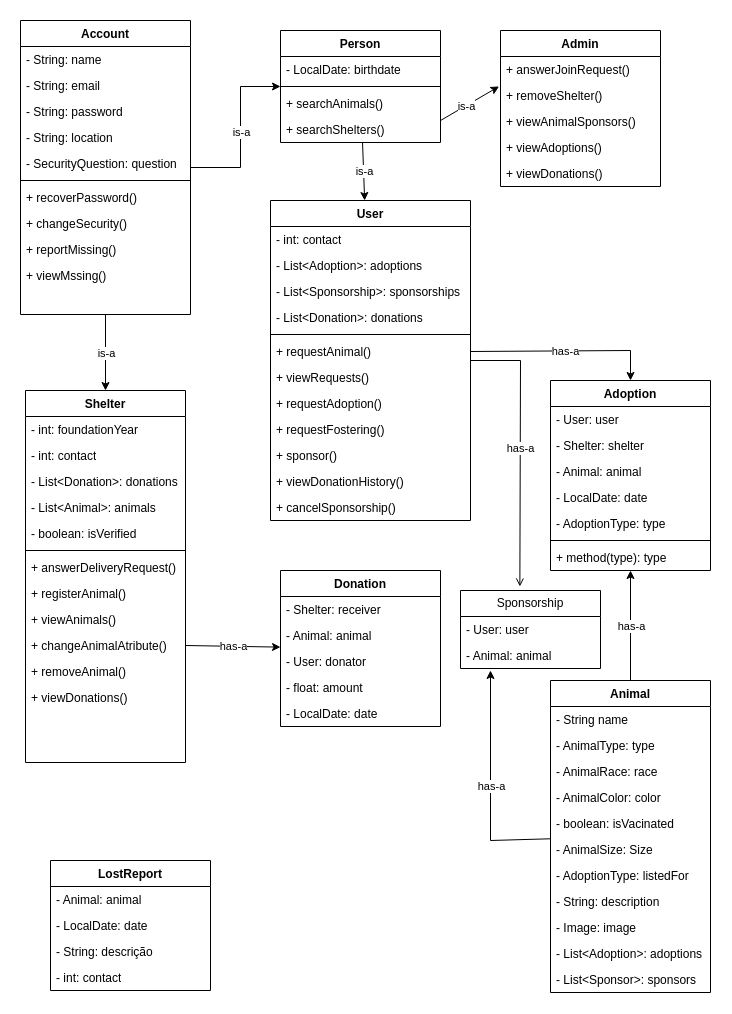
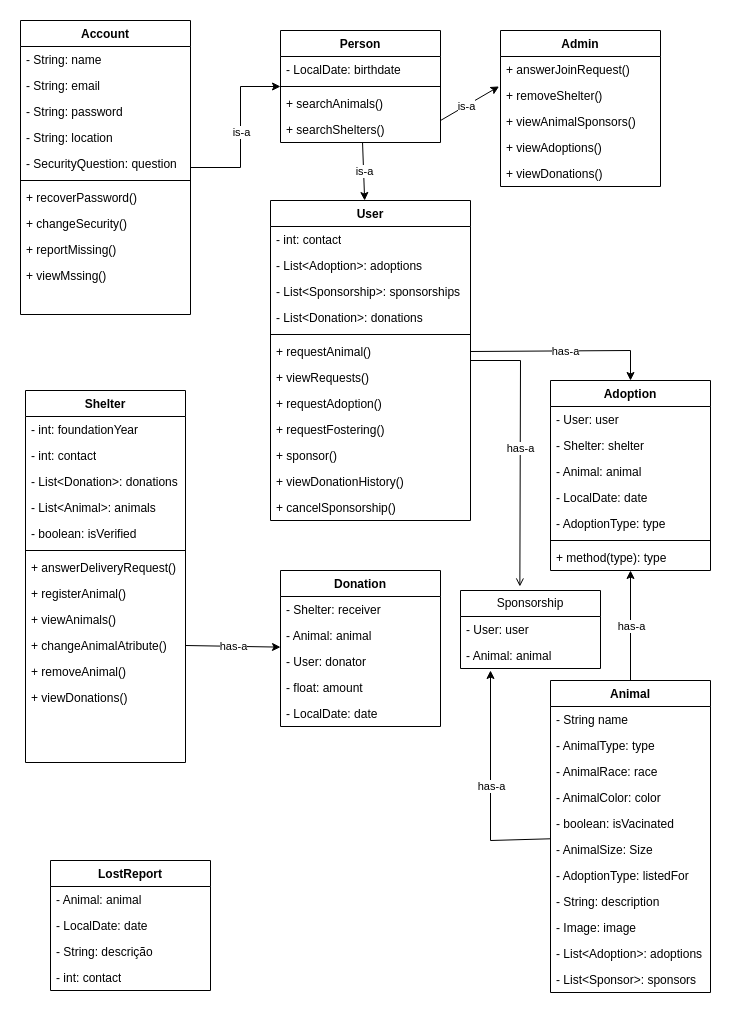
edge "Account" -> "Shelter": removed, label "is-a"
